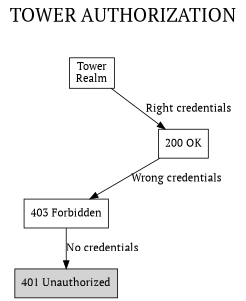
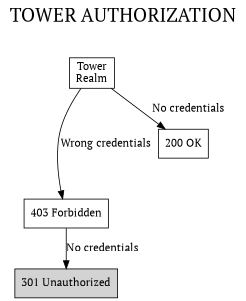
edge "Tower Realm" -> "200 OK": label "Right credentials" -> "No credentials"
edge "200 OK" -> "403 Forbidden": now "Tower Realm" -> "403 Forbidden"
node "401 Unauthorized": label "401 Unauthorized" -> "301 Unauthorized"
